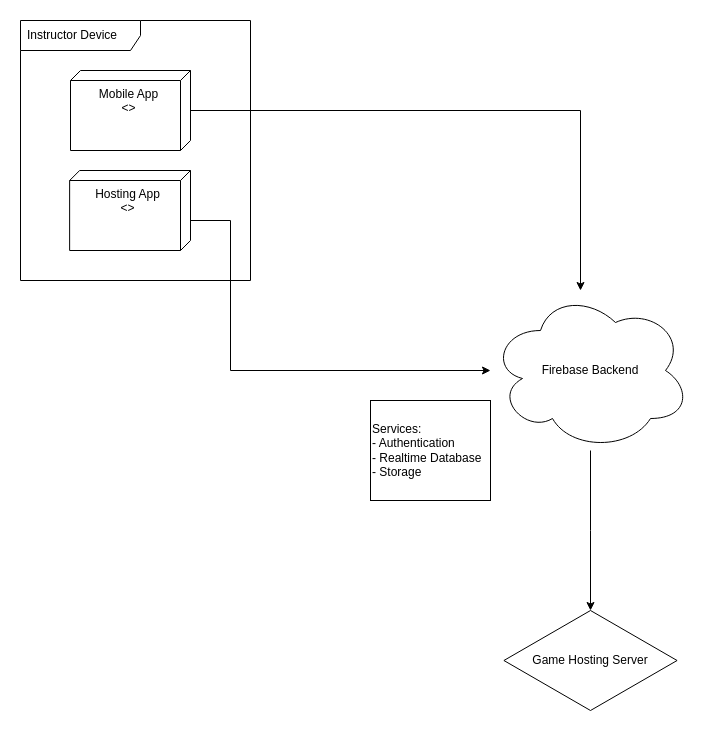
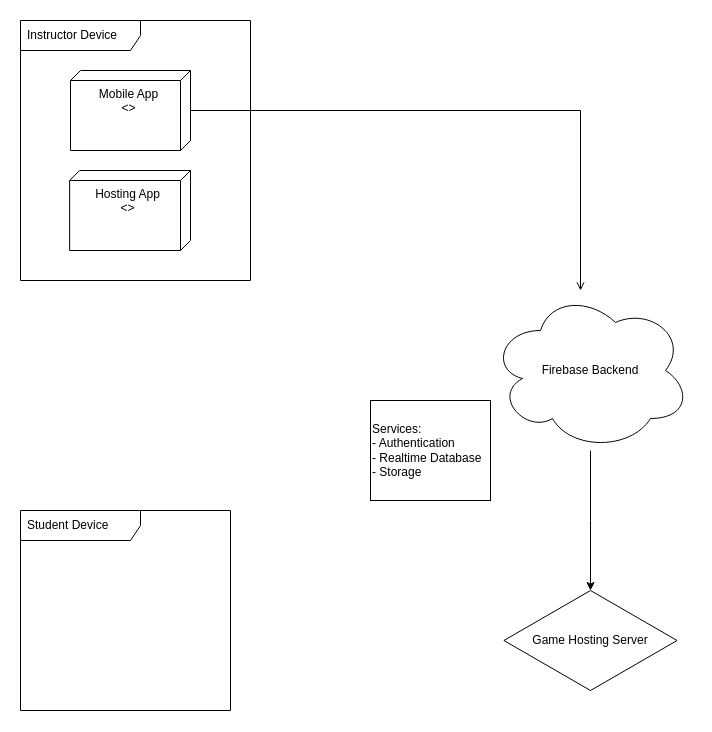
edge "Mobile App >" -> "Firebase Backend": arrowhead classic -> open
edge "Hosting App >" -> "Firebase Backend": removed
node "Student Device": added
node "Game Hosting Server": moved (591, 661) -> (591, 641)
